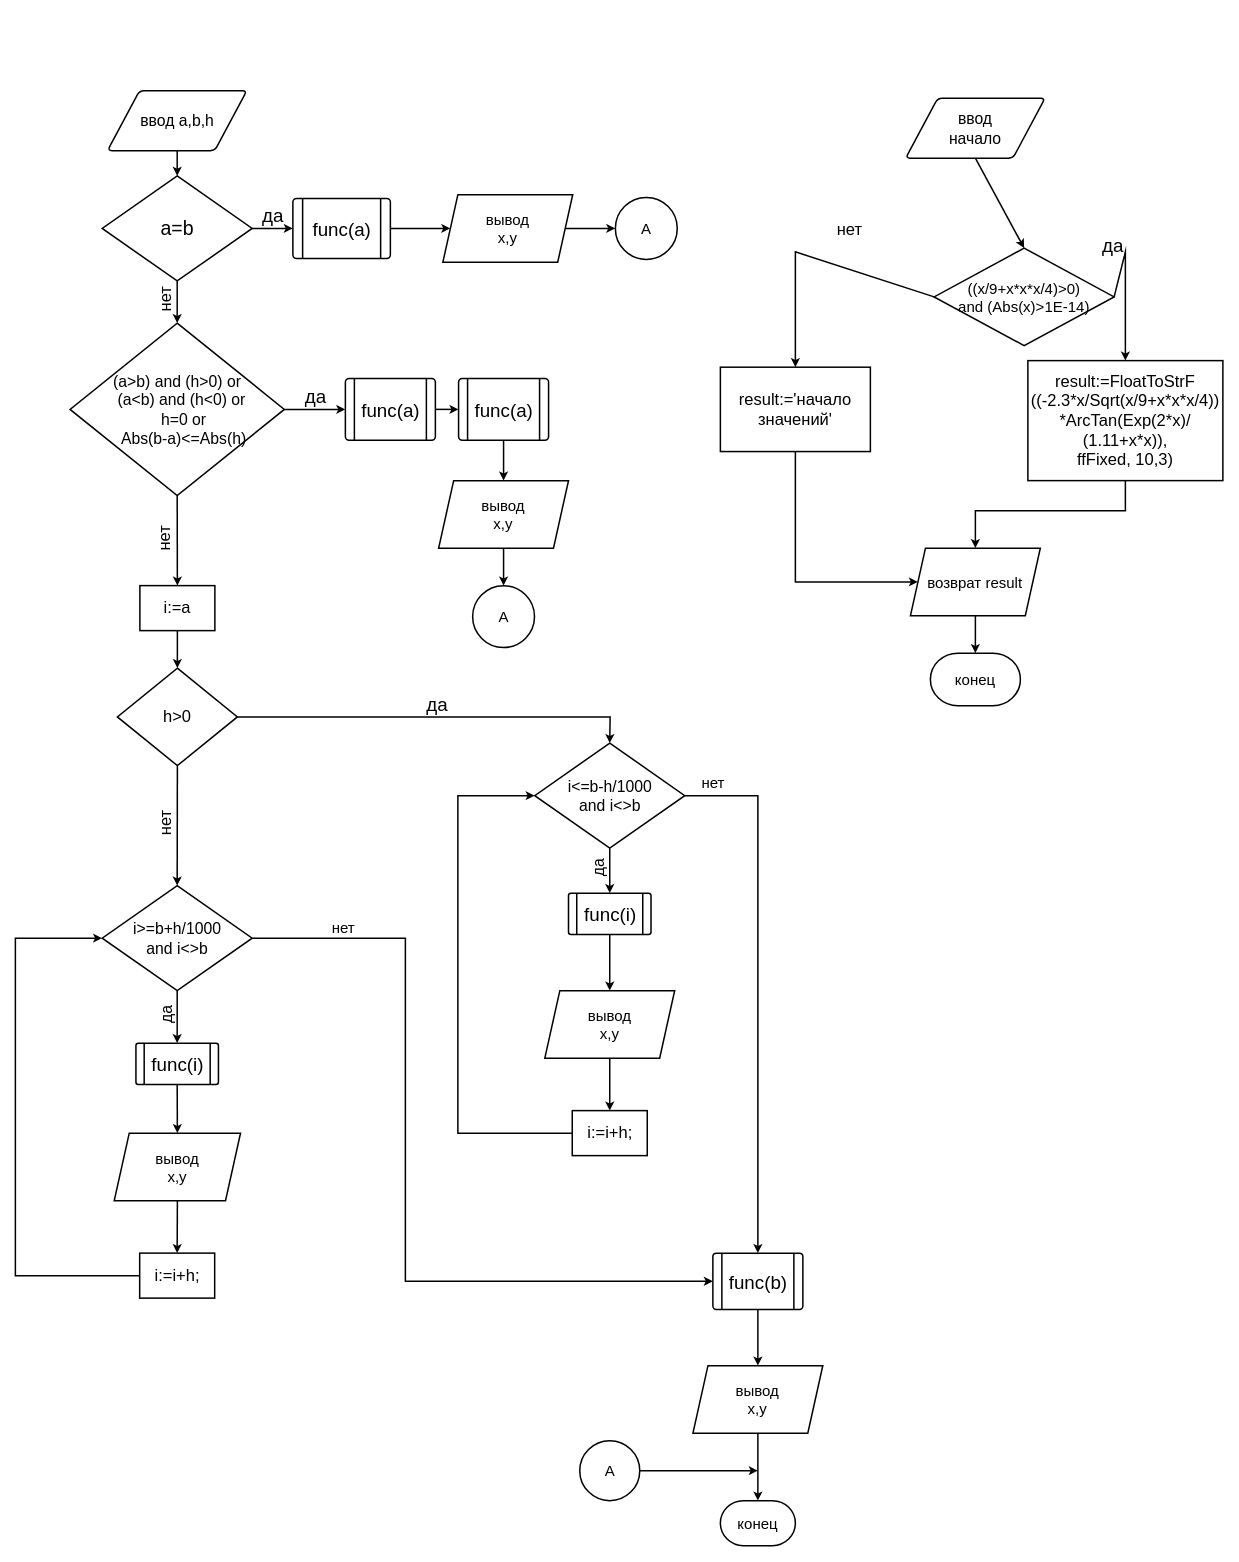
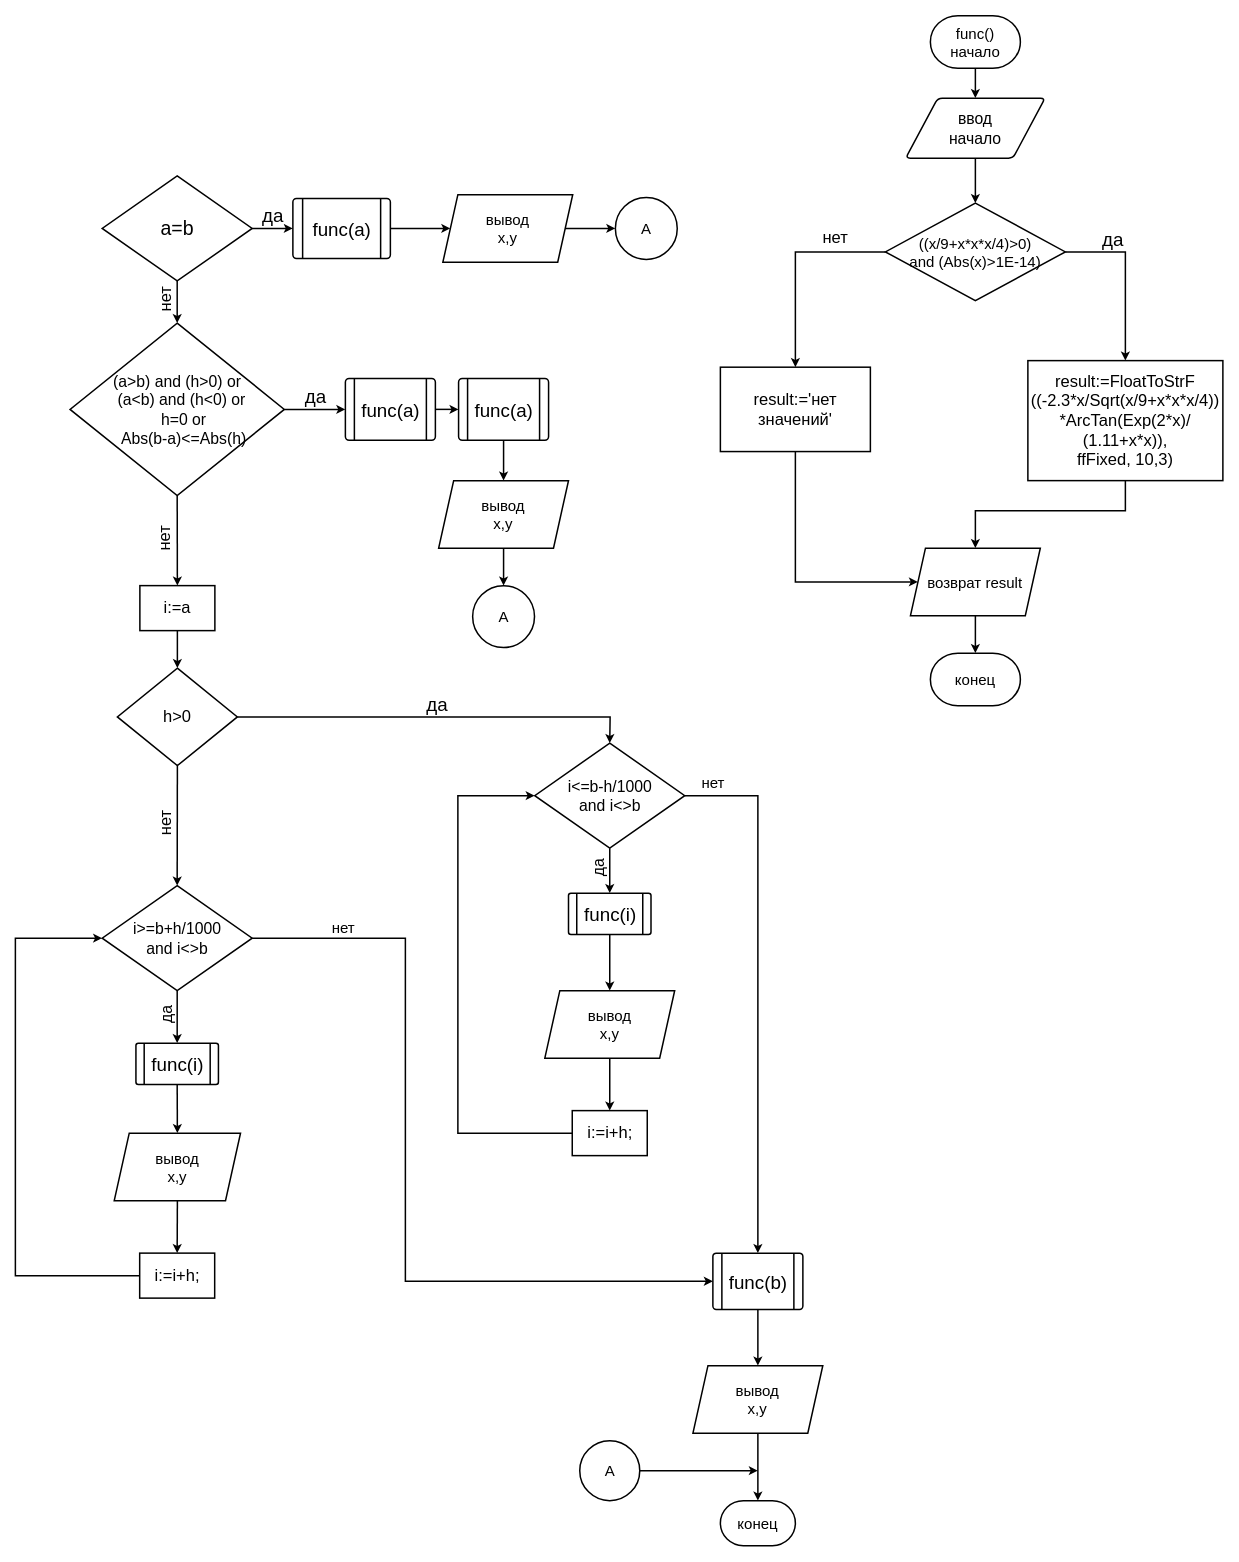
node "func() начало": added
edge "func() начало" -> "ввод начало": added
node "ввод a,b,h": removed
edge "ввод a,b,h" -> "a=b": removed
node "((x/9+x*x*x/4)>0) and (Abs(x)>1E-14)": moved (1024, 297) -> (975, 252)
node "result:='начало значений'": label "result:='начало значений'" -> "result:='нет значений'"
